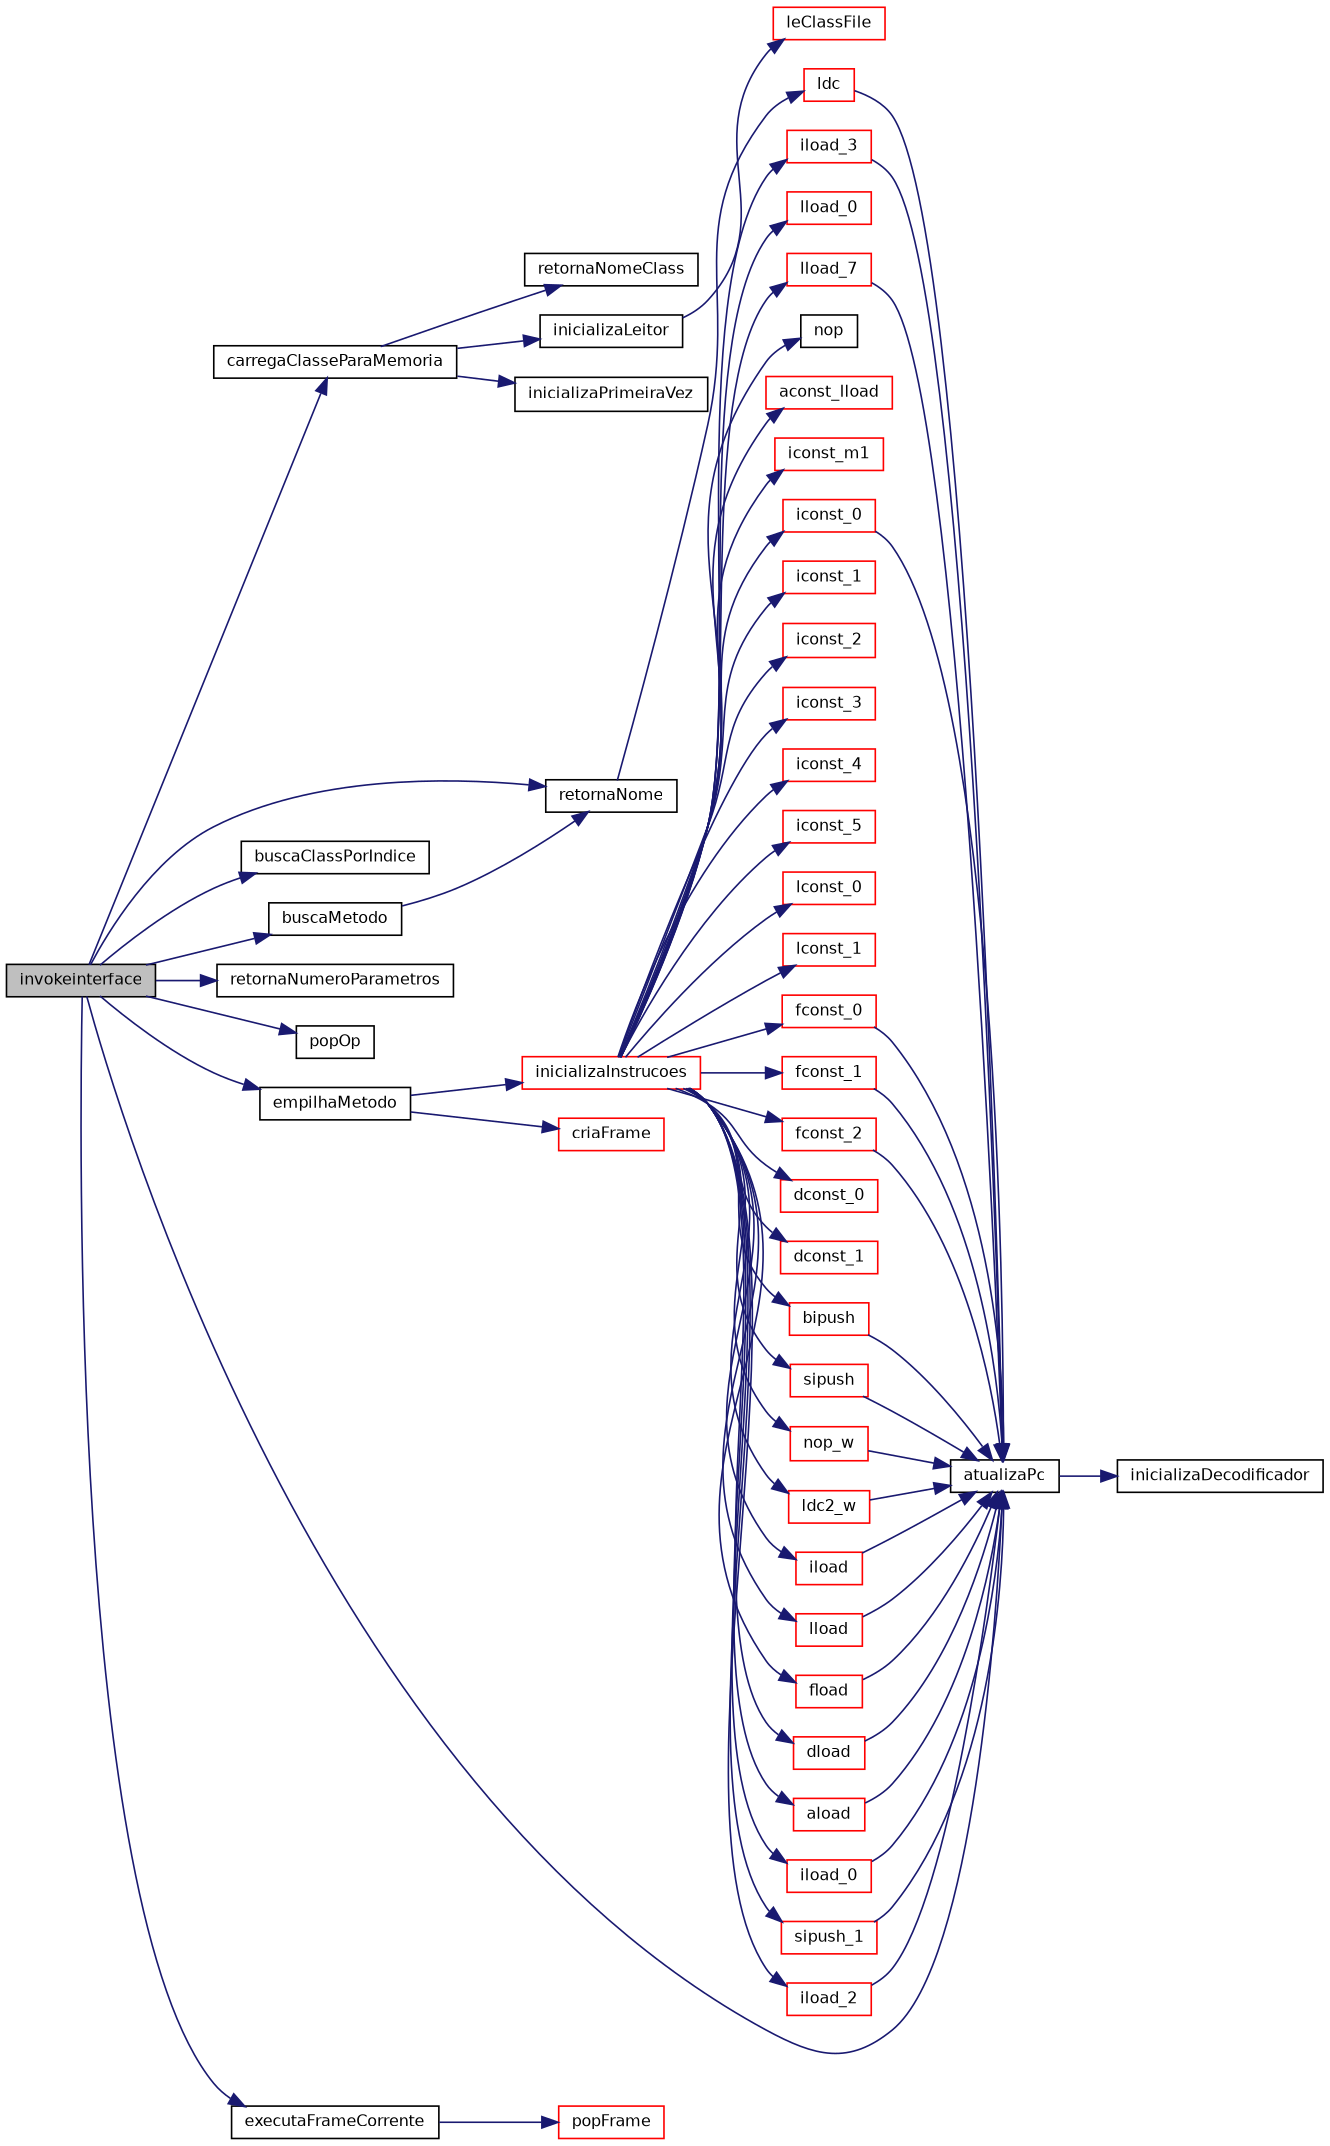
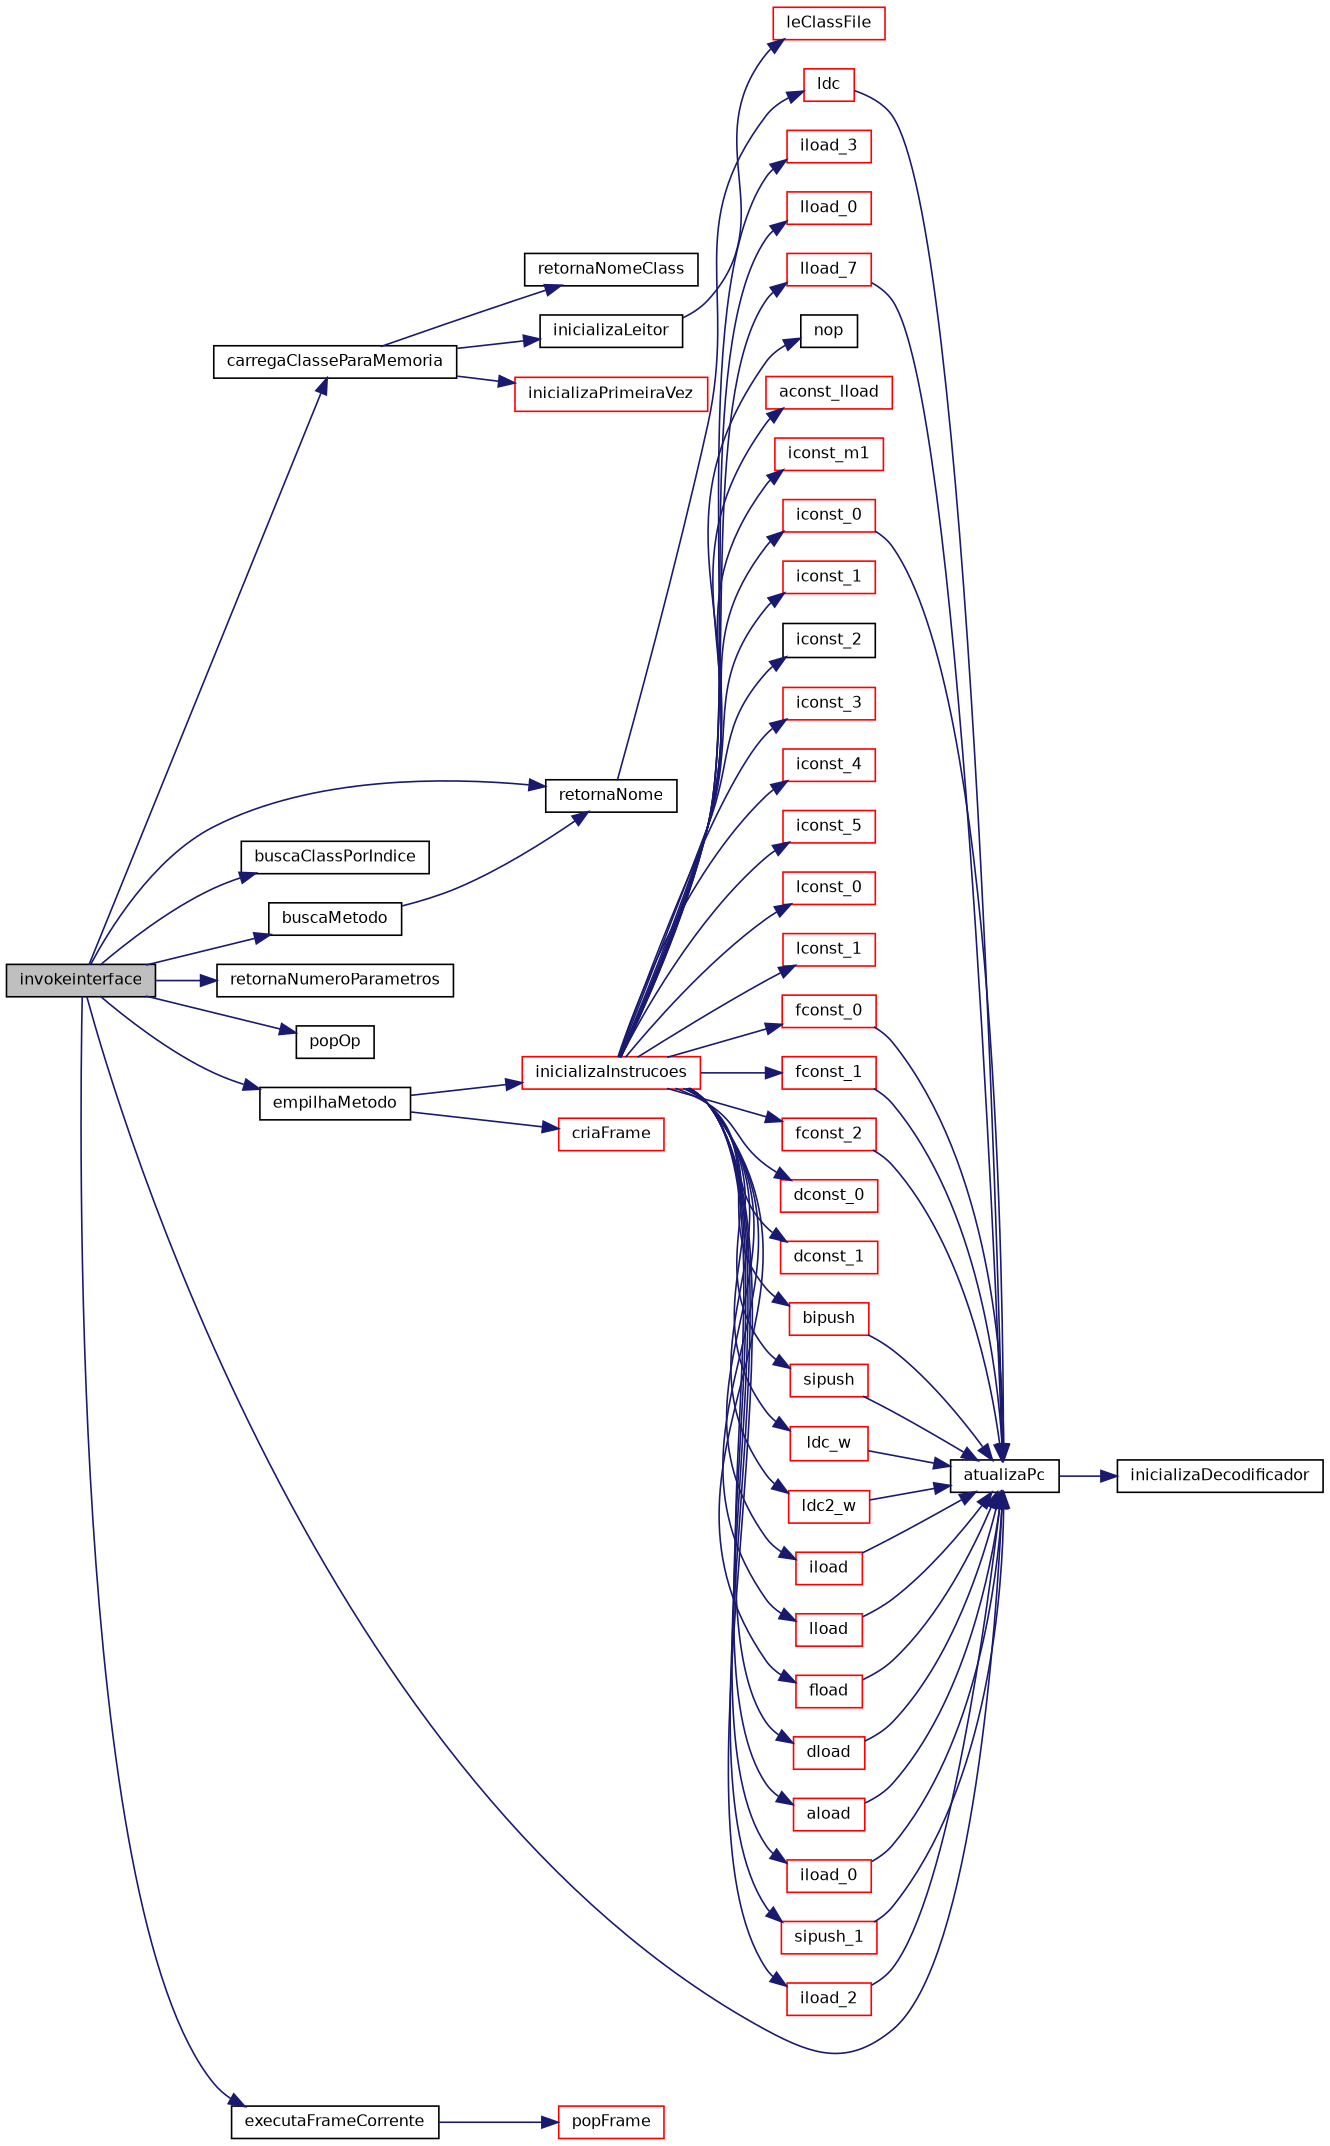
node "inicializaPrimeiraVez": color black -> red
node "iconst_2": color red -> black
edge "iload_3" -> "atualizaPc": removed
node "nop_w": label "nop_w" -> "ldc_w"
